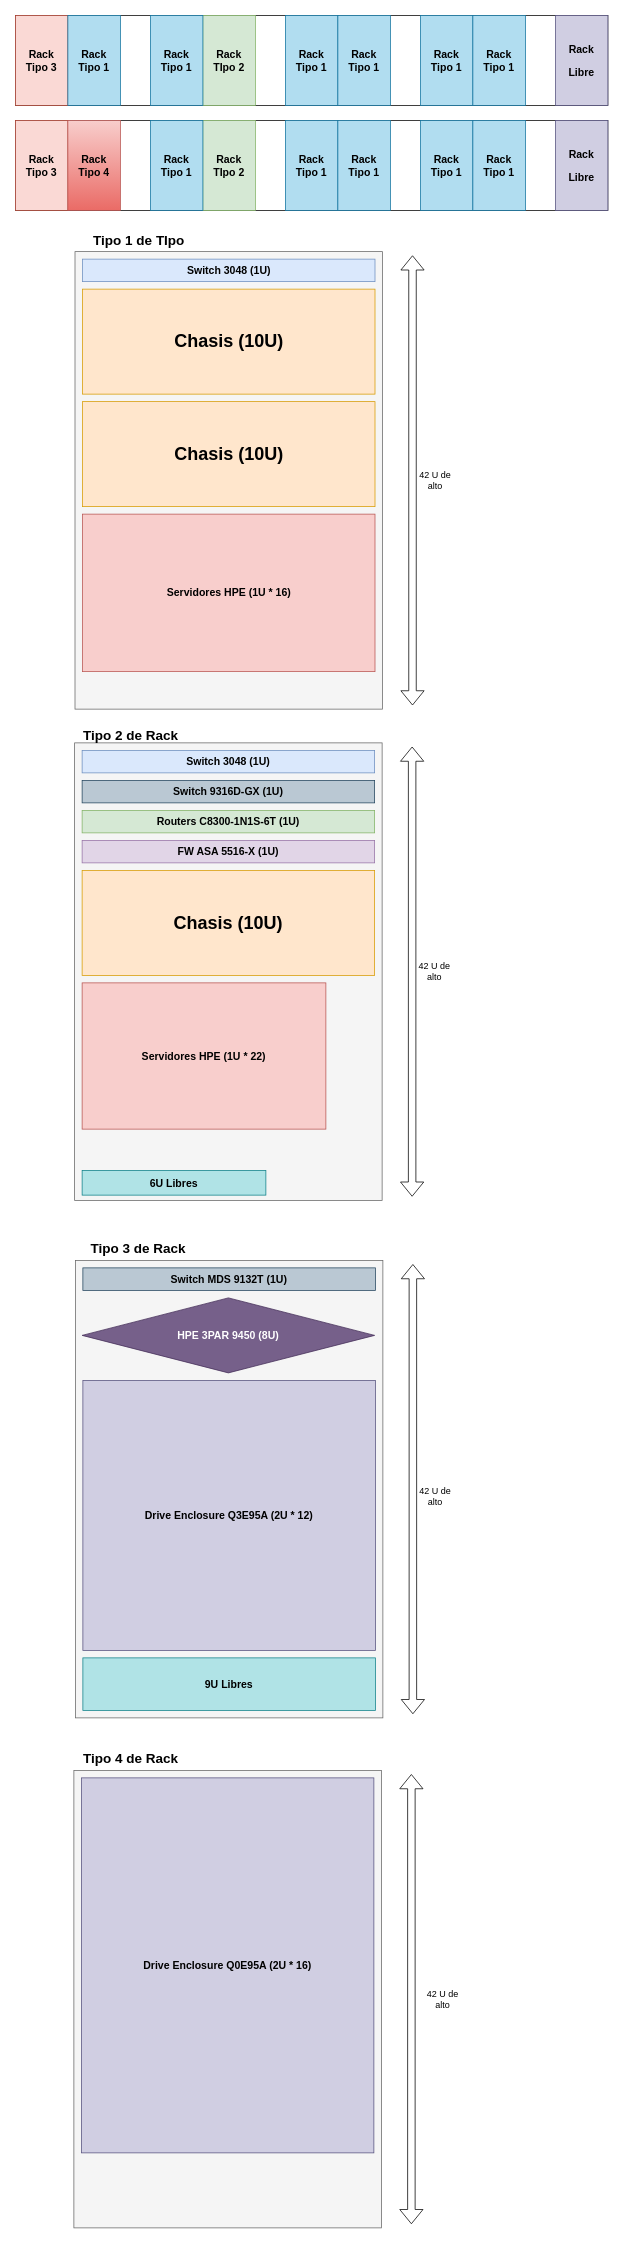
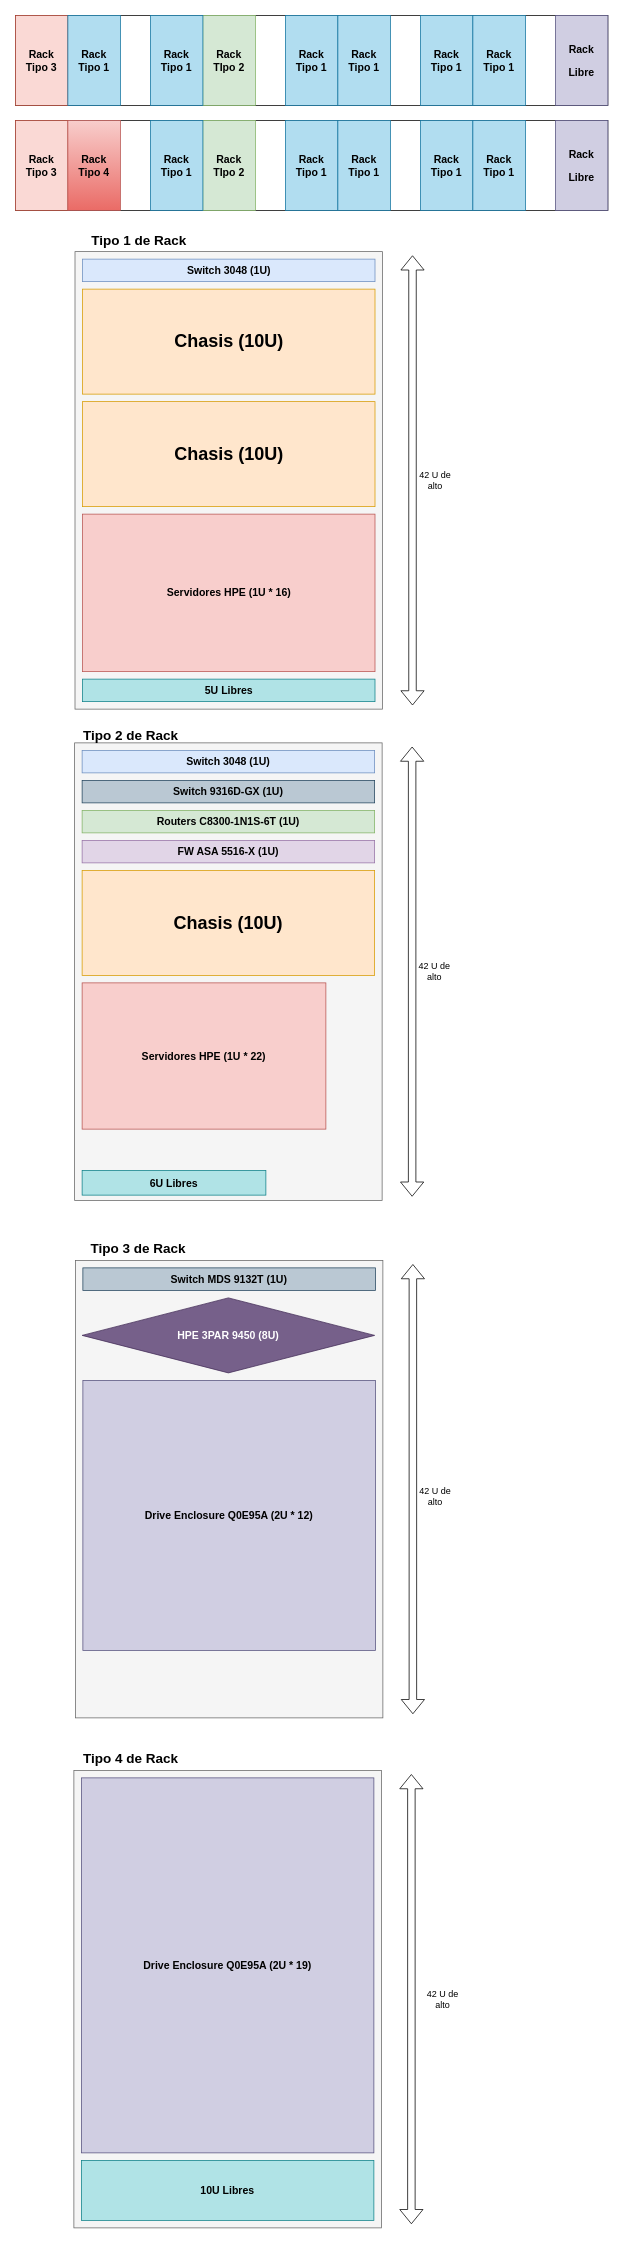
node "Tipo 1 de TIpo": label "Tipo 1 de TIpo" -> "Tipo 1 de Rack"
node "5U Libres": added
node "Drive Enclosure Q3E95A (2U * 12)": label "Drive Enclosure Q3E95A (2U * 12)" -> "Drive Enclosure Q0E95A (2U * 12)"
node "9U Libres": removed
node "Drive Enclosure Q0E95A (2U * 16)": label "Drive Enclosure Q0E95A (2U * 16)" -> "Drive Enclosure Q0E95A (2U * 19)"
node "10U Libres": added
